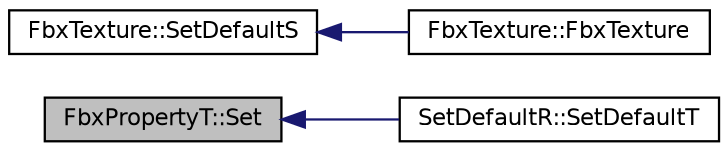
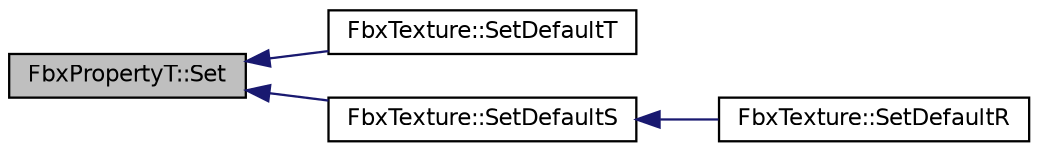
node "FbxTexture::FbxTexture": label "FbxTexture::FbxTexture" -> "FbxTexture::SetDefaultR"
edge "FbxTexture::SetDefaultS" -> "FbxPropertyT::Set": added
node "SetDefaultR::SetDefaultT": label "SetDefaultR::SetDefaultT" -> "FbxTexture::SetDefaultT"
